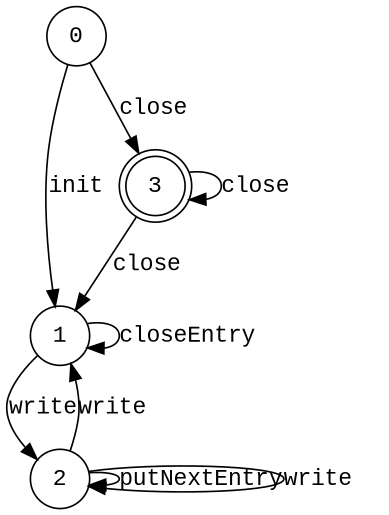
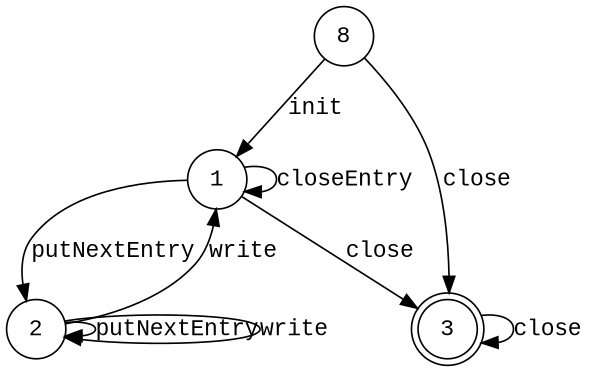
node "0": label "0" -> "8"
edge "3" -> "1": reversed
edge "1" -> "2": label "write" -> "putNextEntry"
